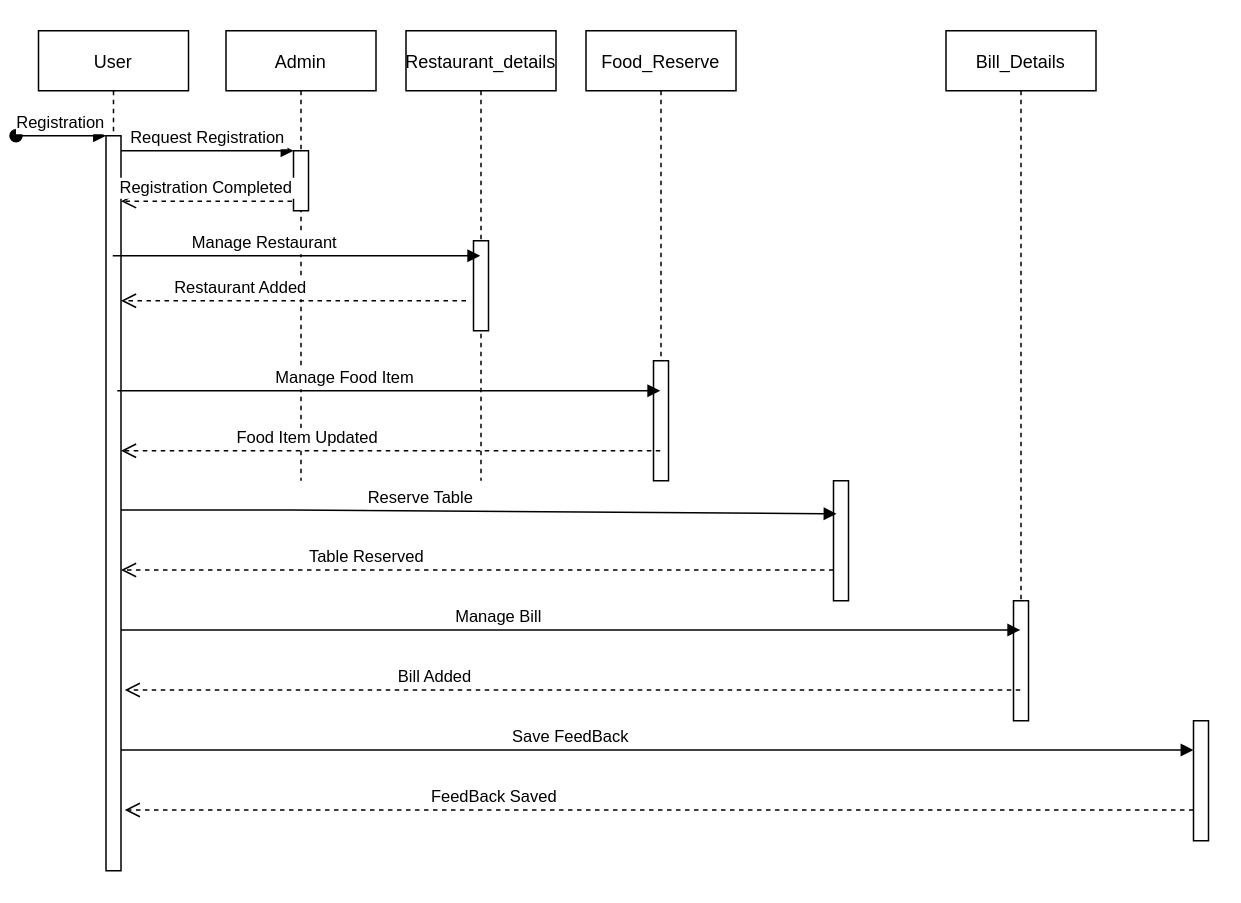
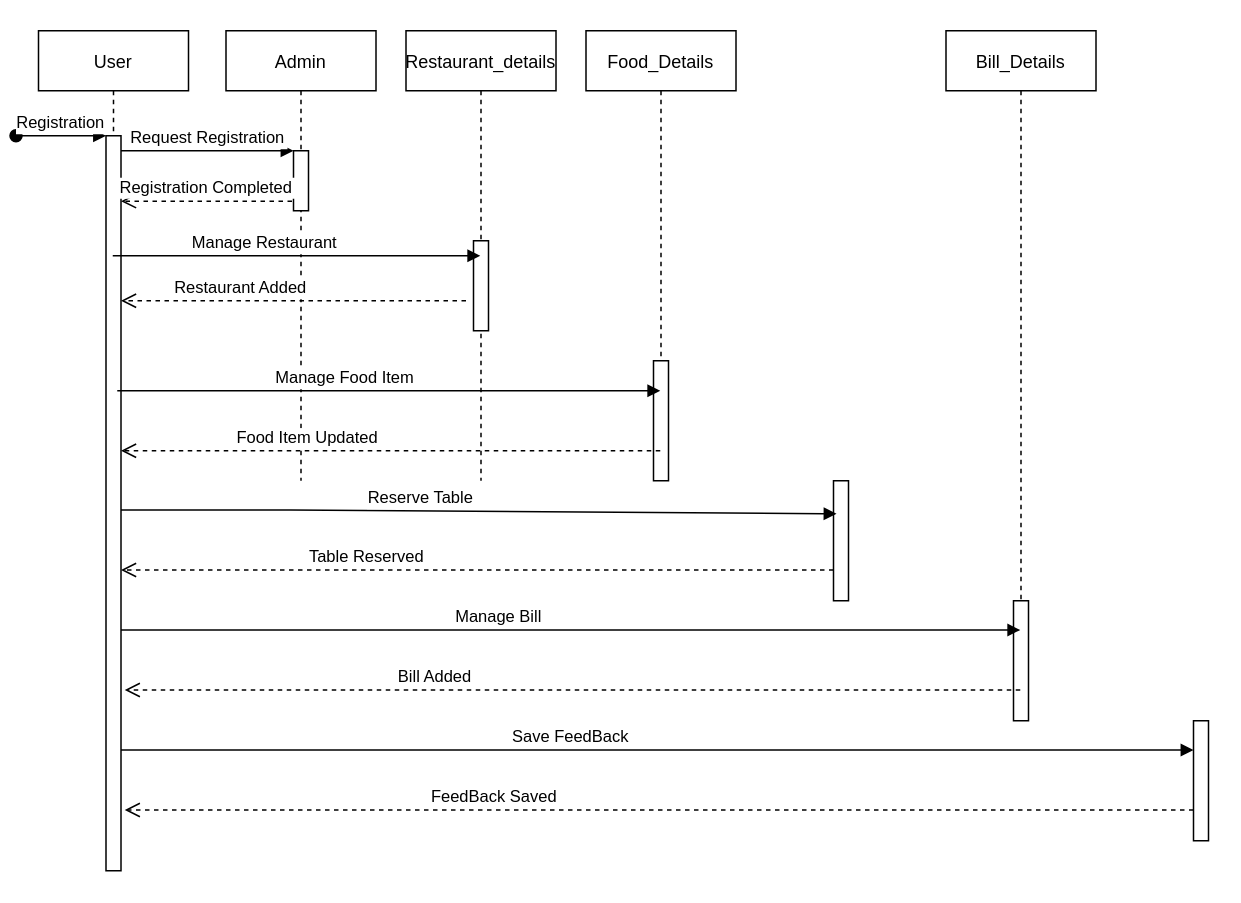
node "Food_Reserve": label "Food_Reserve" -> "Food_Details"
